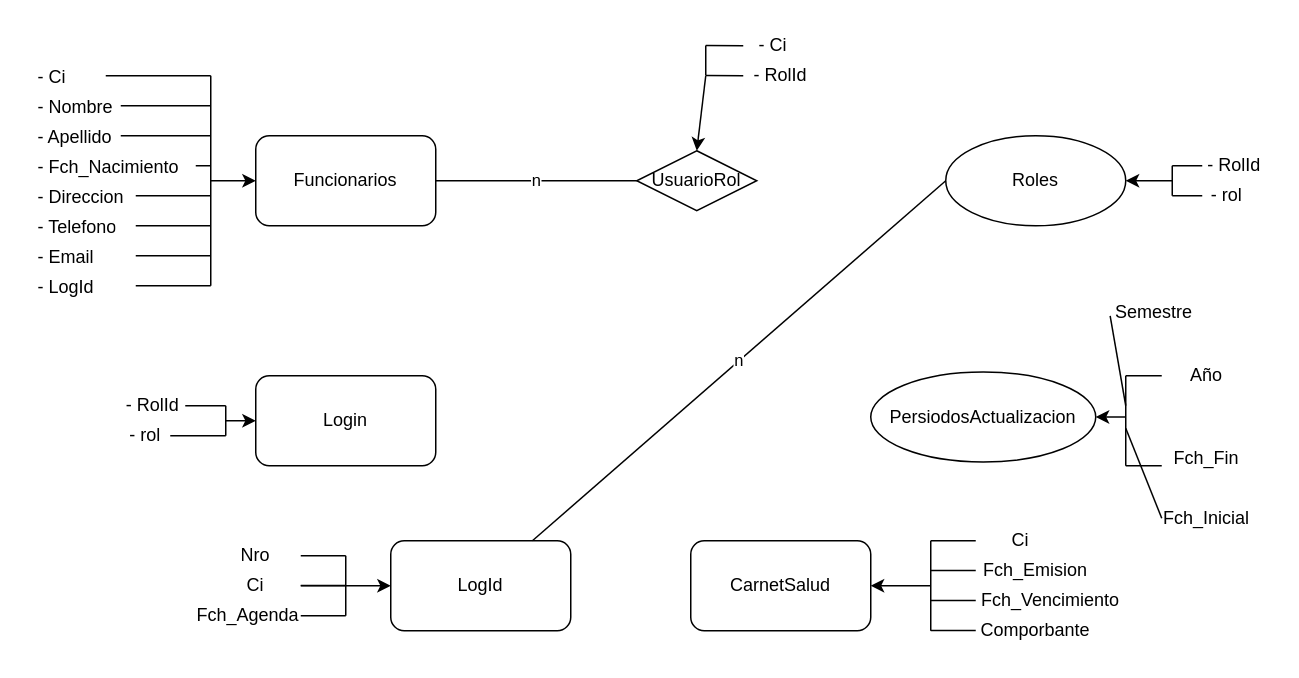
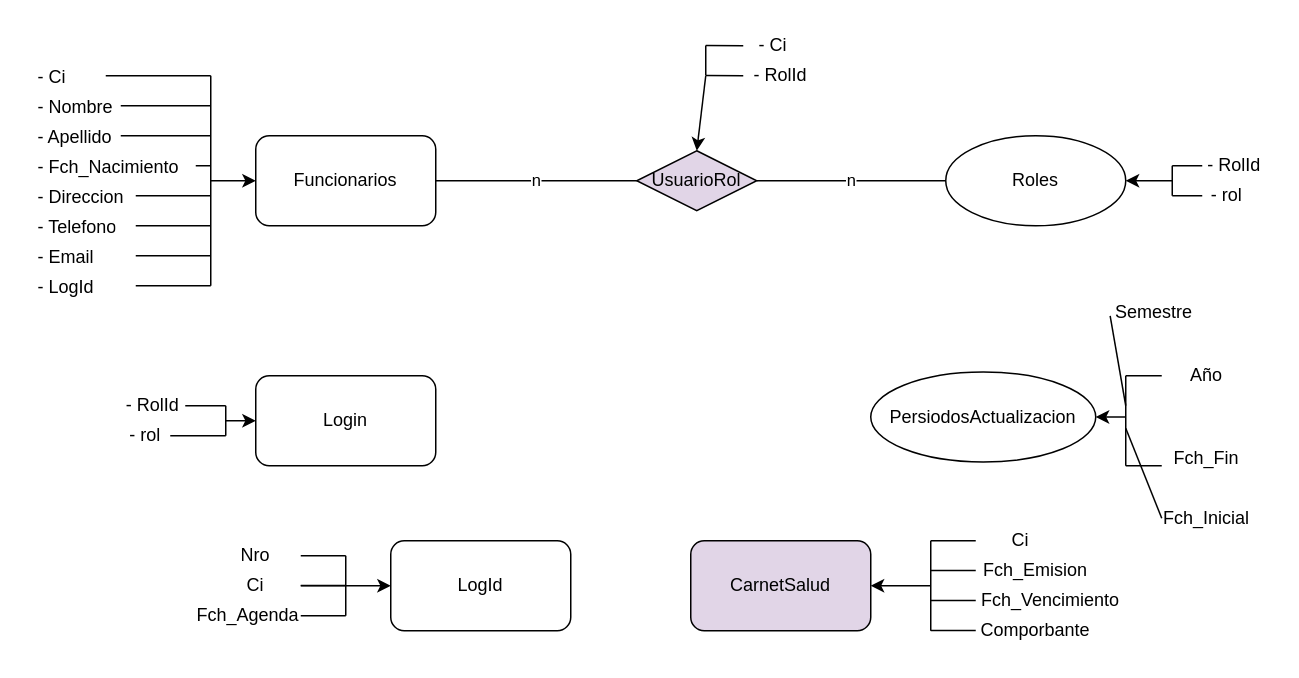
node "UsuarioRol": fillcolor #ffffff -> #e1d5e7
edge "Roles" -- "LogId": now "Roles" -- "UsuarioRol"
node "CarnetSalud": fillcolor #ffffff -> #e1d5e7
